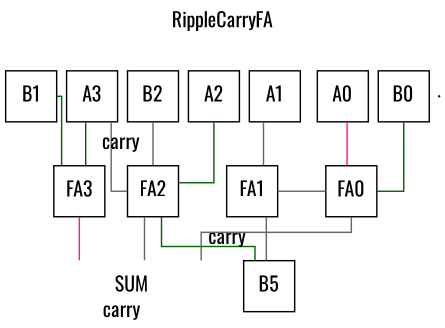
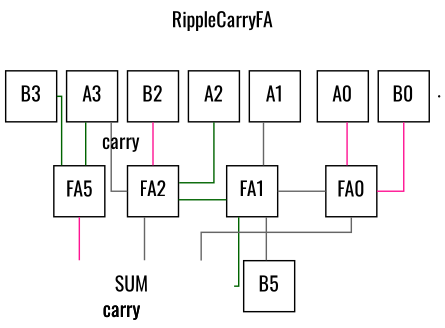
node "B1": label "B1" -> "B3"
edge "B2" -- "FA2": color gray40 -> deeppink
edge "B0" -- "FA0": color darkgreen -> deeppink
node "FA3": label "FA3" -> "FA5"
edge "FA2" -- "B5": now "FA2" -- "FA1"
edge "FA1" -- "SUM": added
